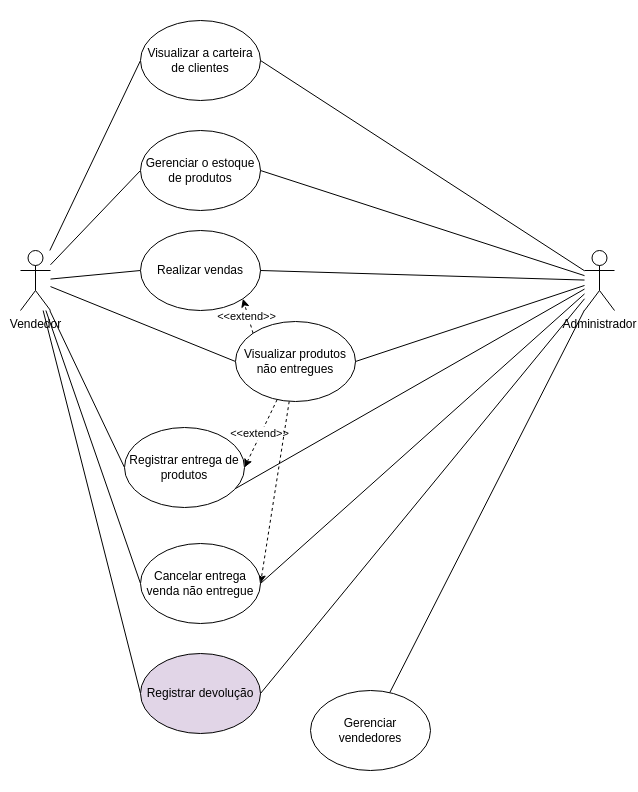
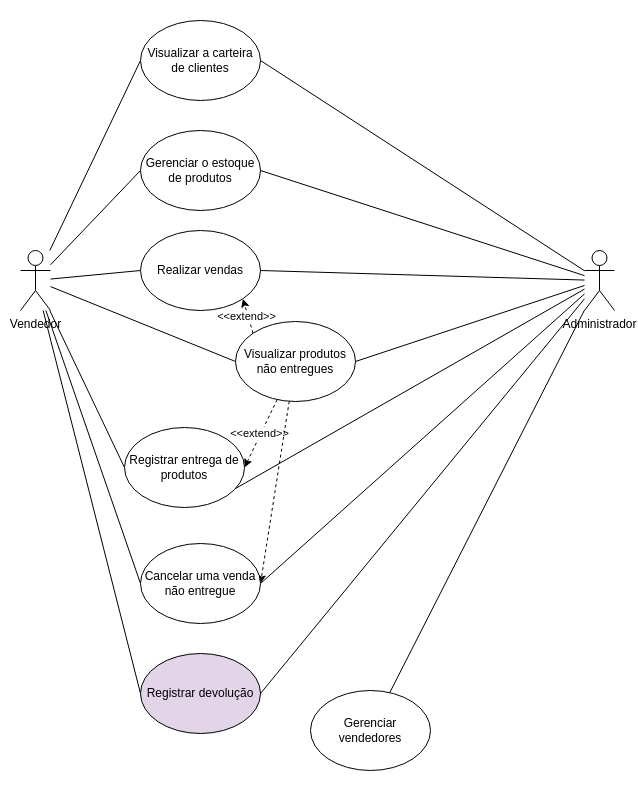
node "Cancelar entrega venda não entregue": label "Cancelar entrega venda não entregue" -> "Cancelar uma venda não entregue"
